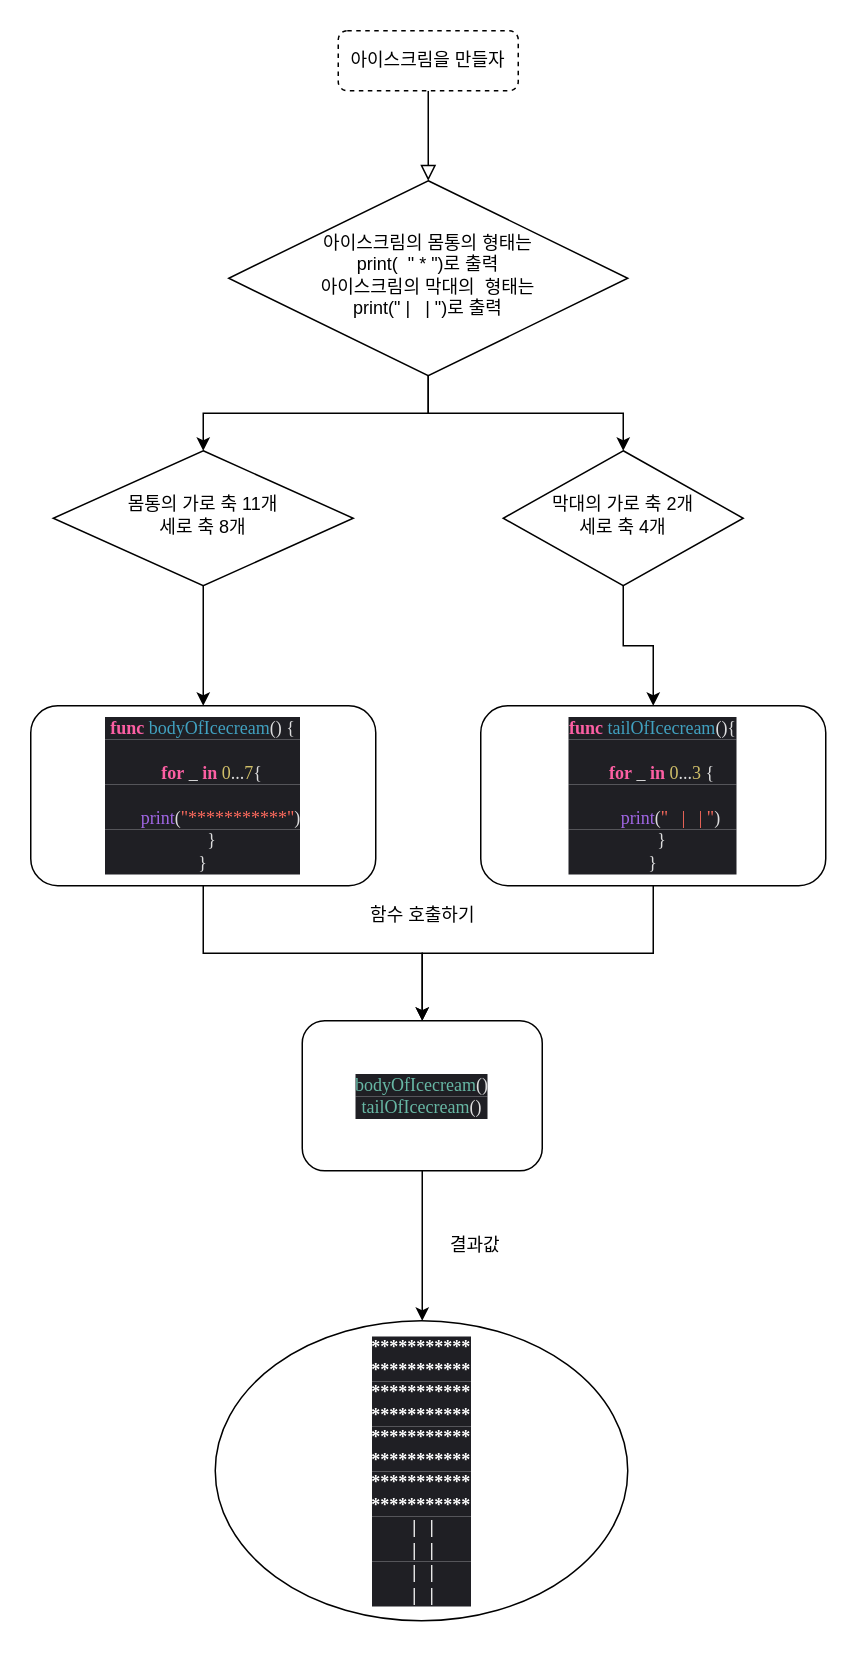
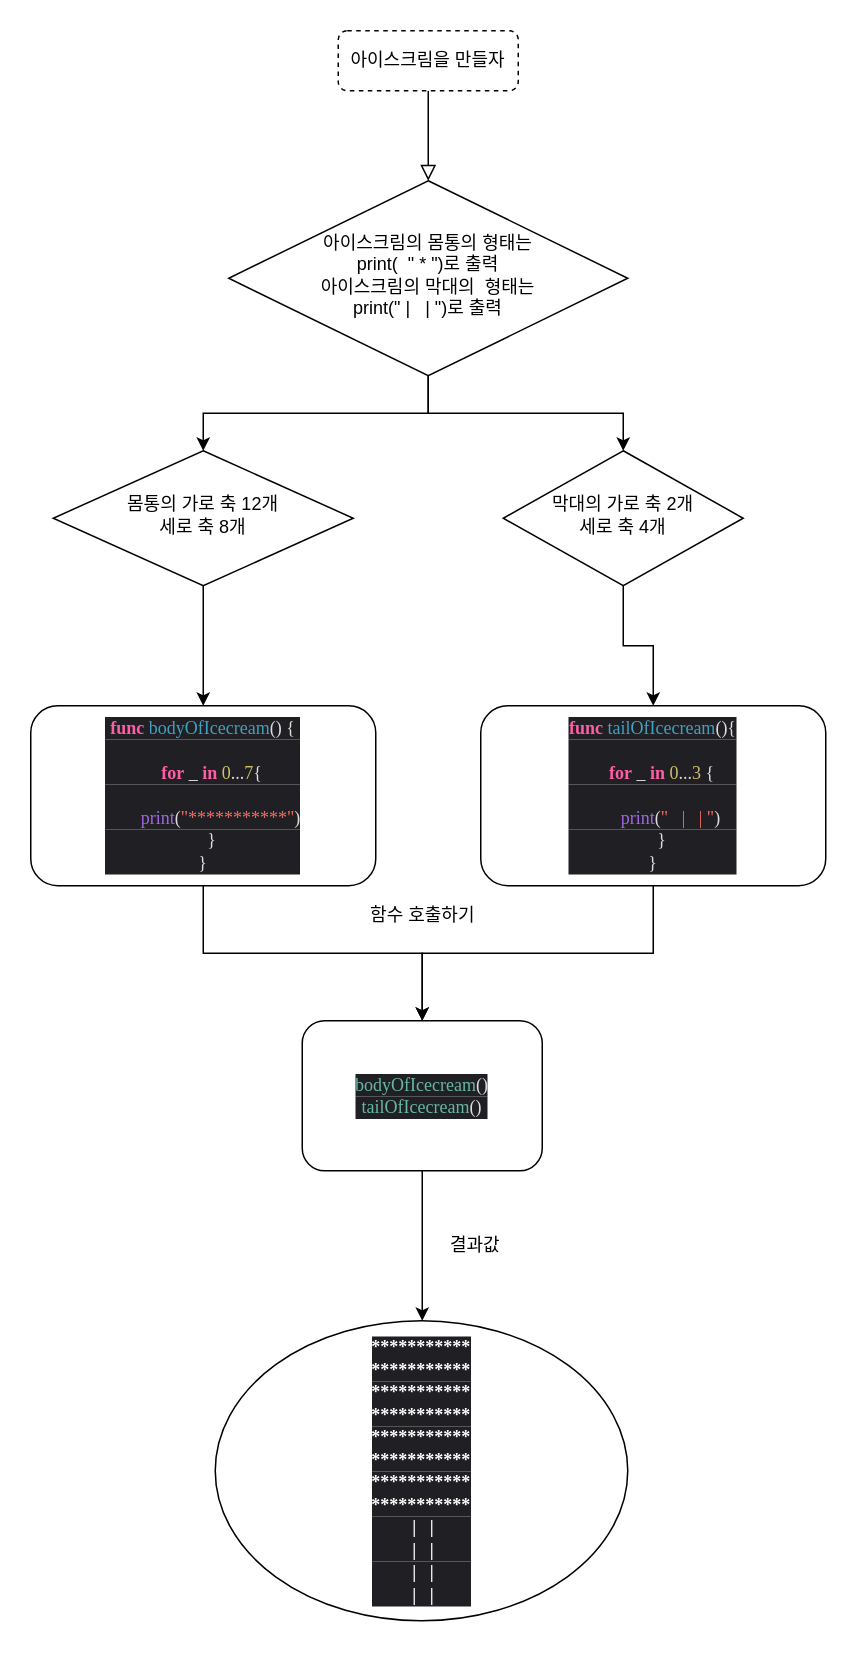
node "몸통의 가로 축 11개 세로 축 8개": label "몸통의 가로 축 11개 세로 축 8개" -> "몸통의 가로 축 12개 세로 축 8개"
